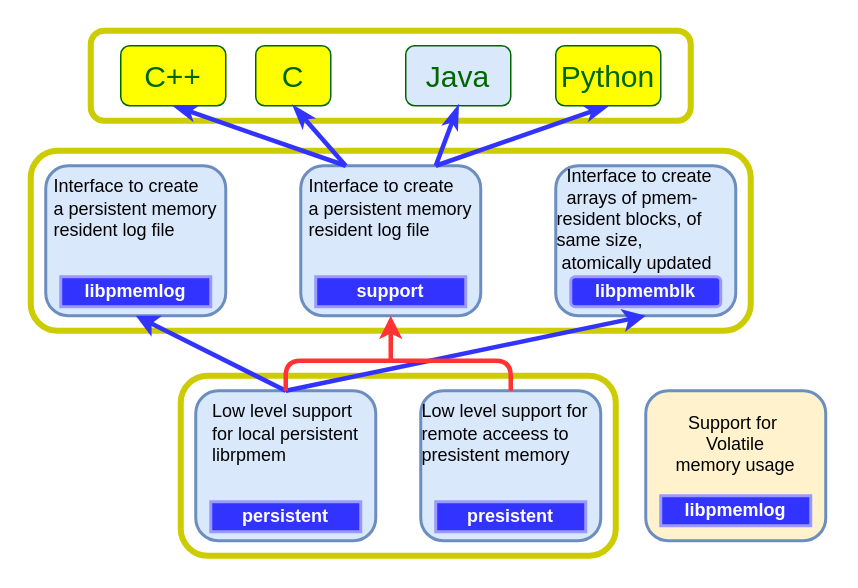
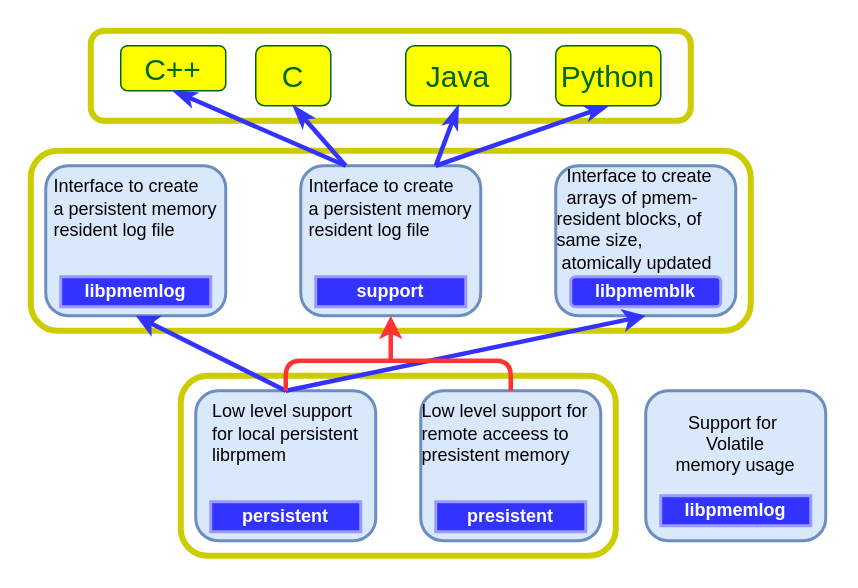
node "C++": size 105x60 -> 105x45
node "Java": fillcolor #dae8fc -> #ffff00
node "Support for Volatile memory usage": fillcolor #fff2cc -> #dae8fc
